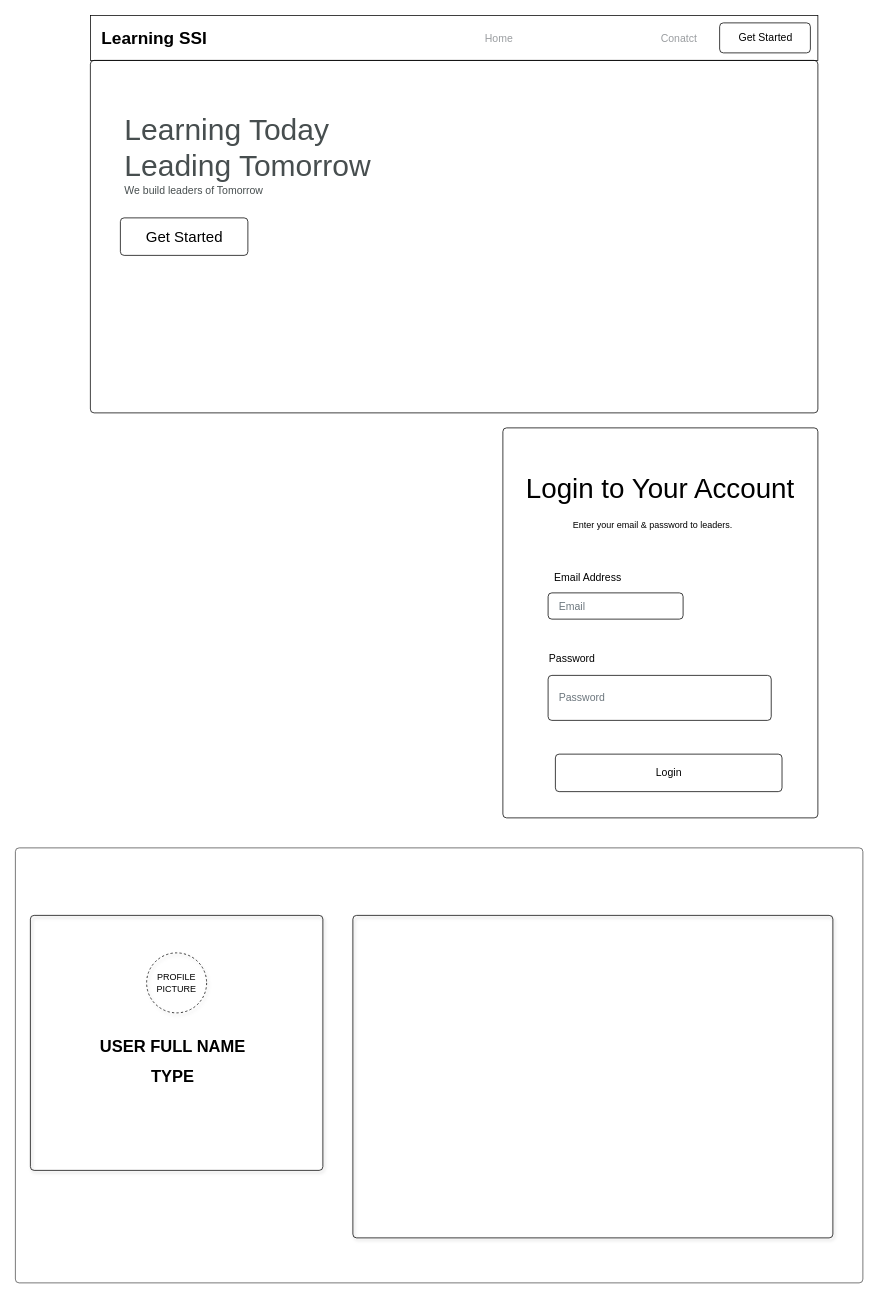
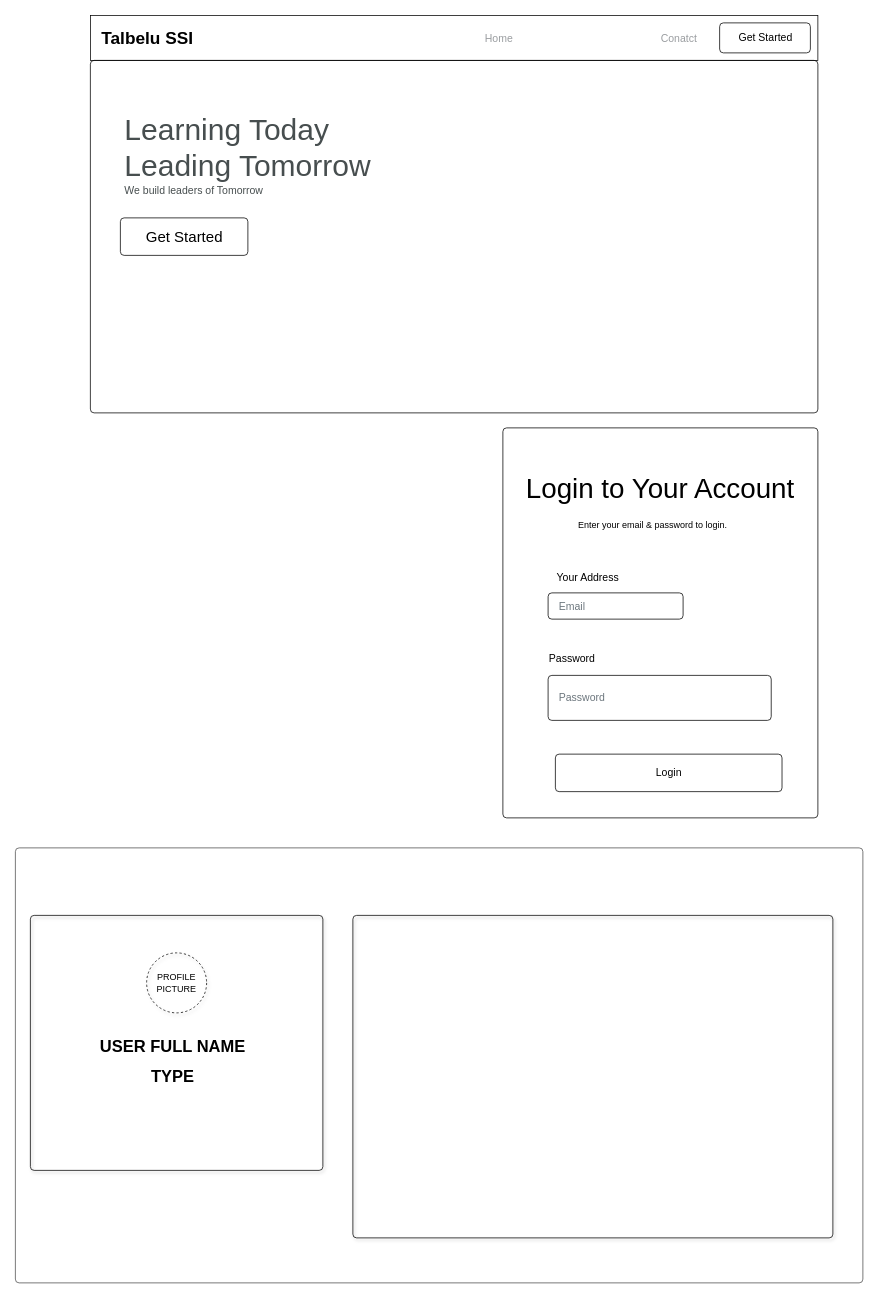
node "Learning SSI": label "Learning SSI" -> "Talbelu SSI"
node "Enter your email & password to leaders.": label "Enter your email & password to leaders." -> "Enter your email & password to login."
node "Email Address": label "Email Address" -> "Your Address"
